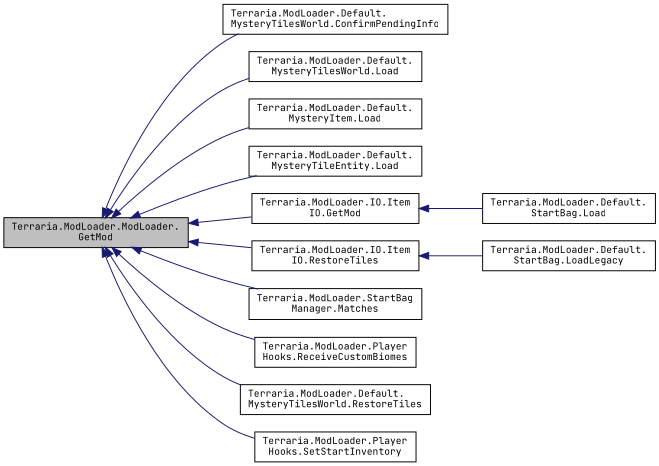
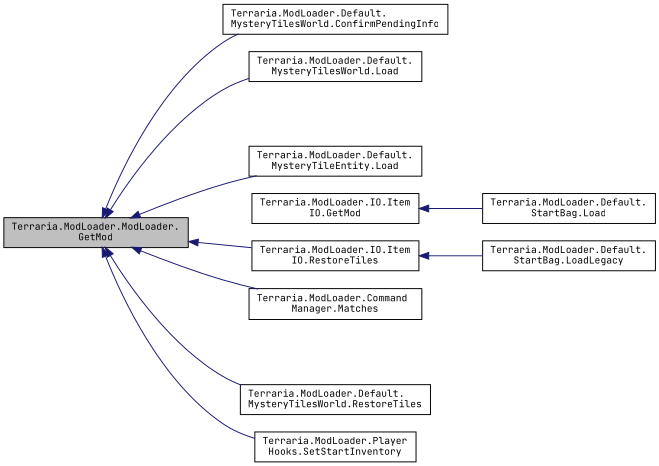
node "Terraria.ModLoader.Default. MysteryItem.Load": removed
edge "Terraria.ModLoader.IO.Item IO.GetMod" -> "Terraria.ModLoader.ModLoader. GetMod": removed
node "Terraria.ModLoader.StartBag Manager.Matches": label "Terraria.ModLoader.StartBag Manager.Matches" -> "Terraria.ModLoader.Command Manager.Matches"
node "Terraria.ModLoader.Player Hooks.ReceiveCustomBiomes": removed
